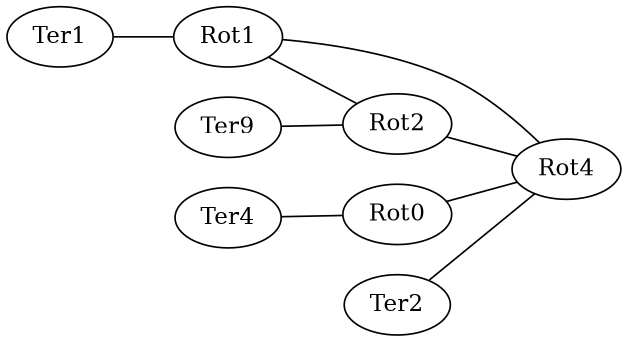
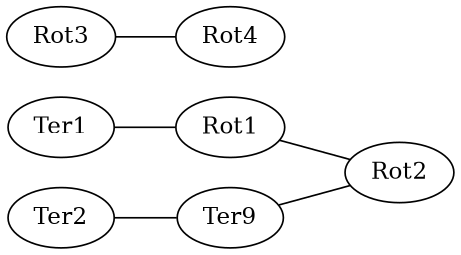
edge "Rot1" -- "Rot4": removed
edge "Rot2" -- "Rot4": removed
node "Rot0": label "Rot0" -> "Rot3"
node "Ter4": removed
edge "Rot4" -- "Ter2": now "Ter9" -- "Ter2"
